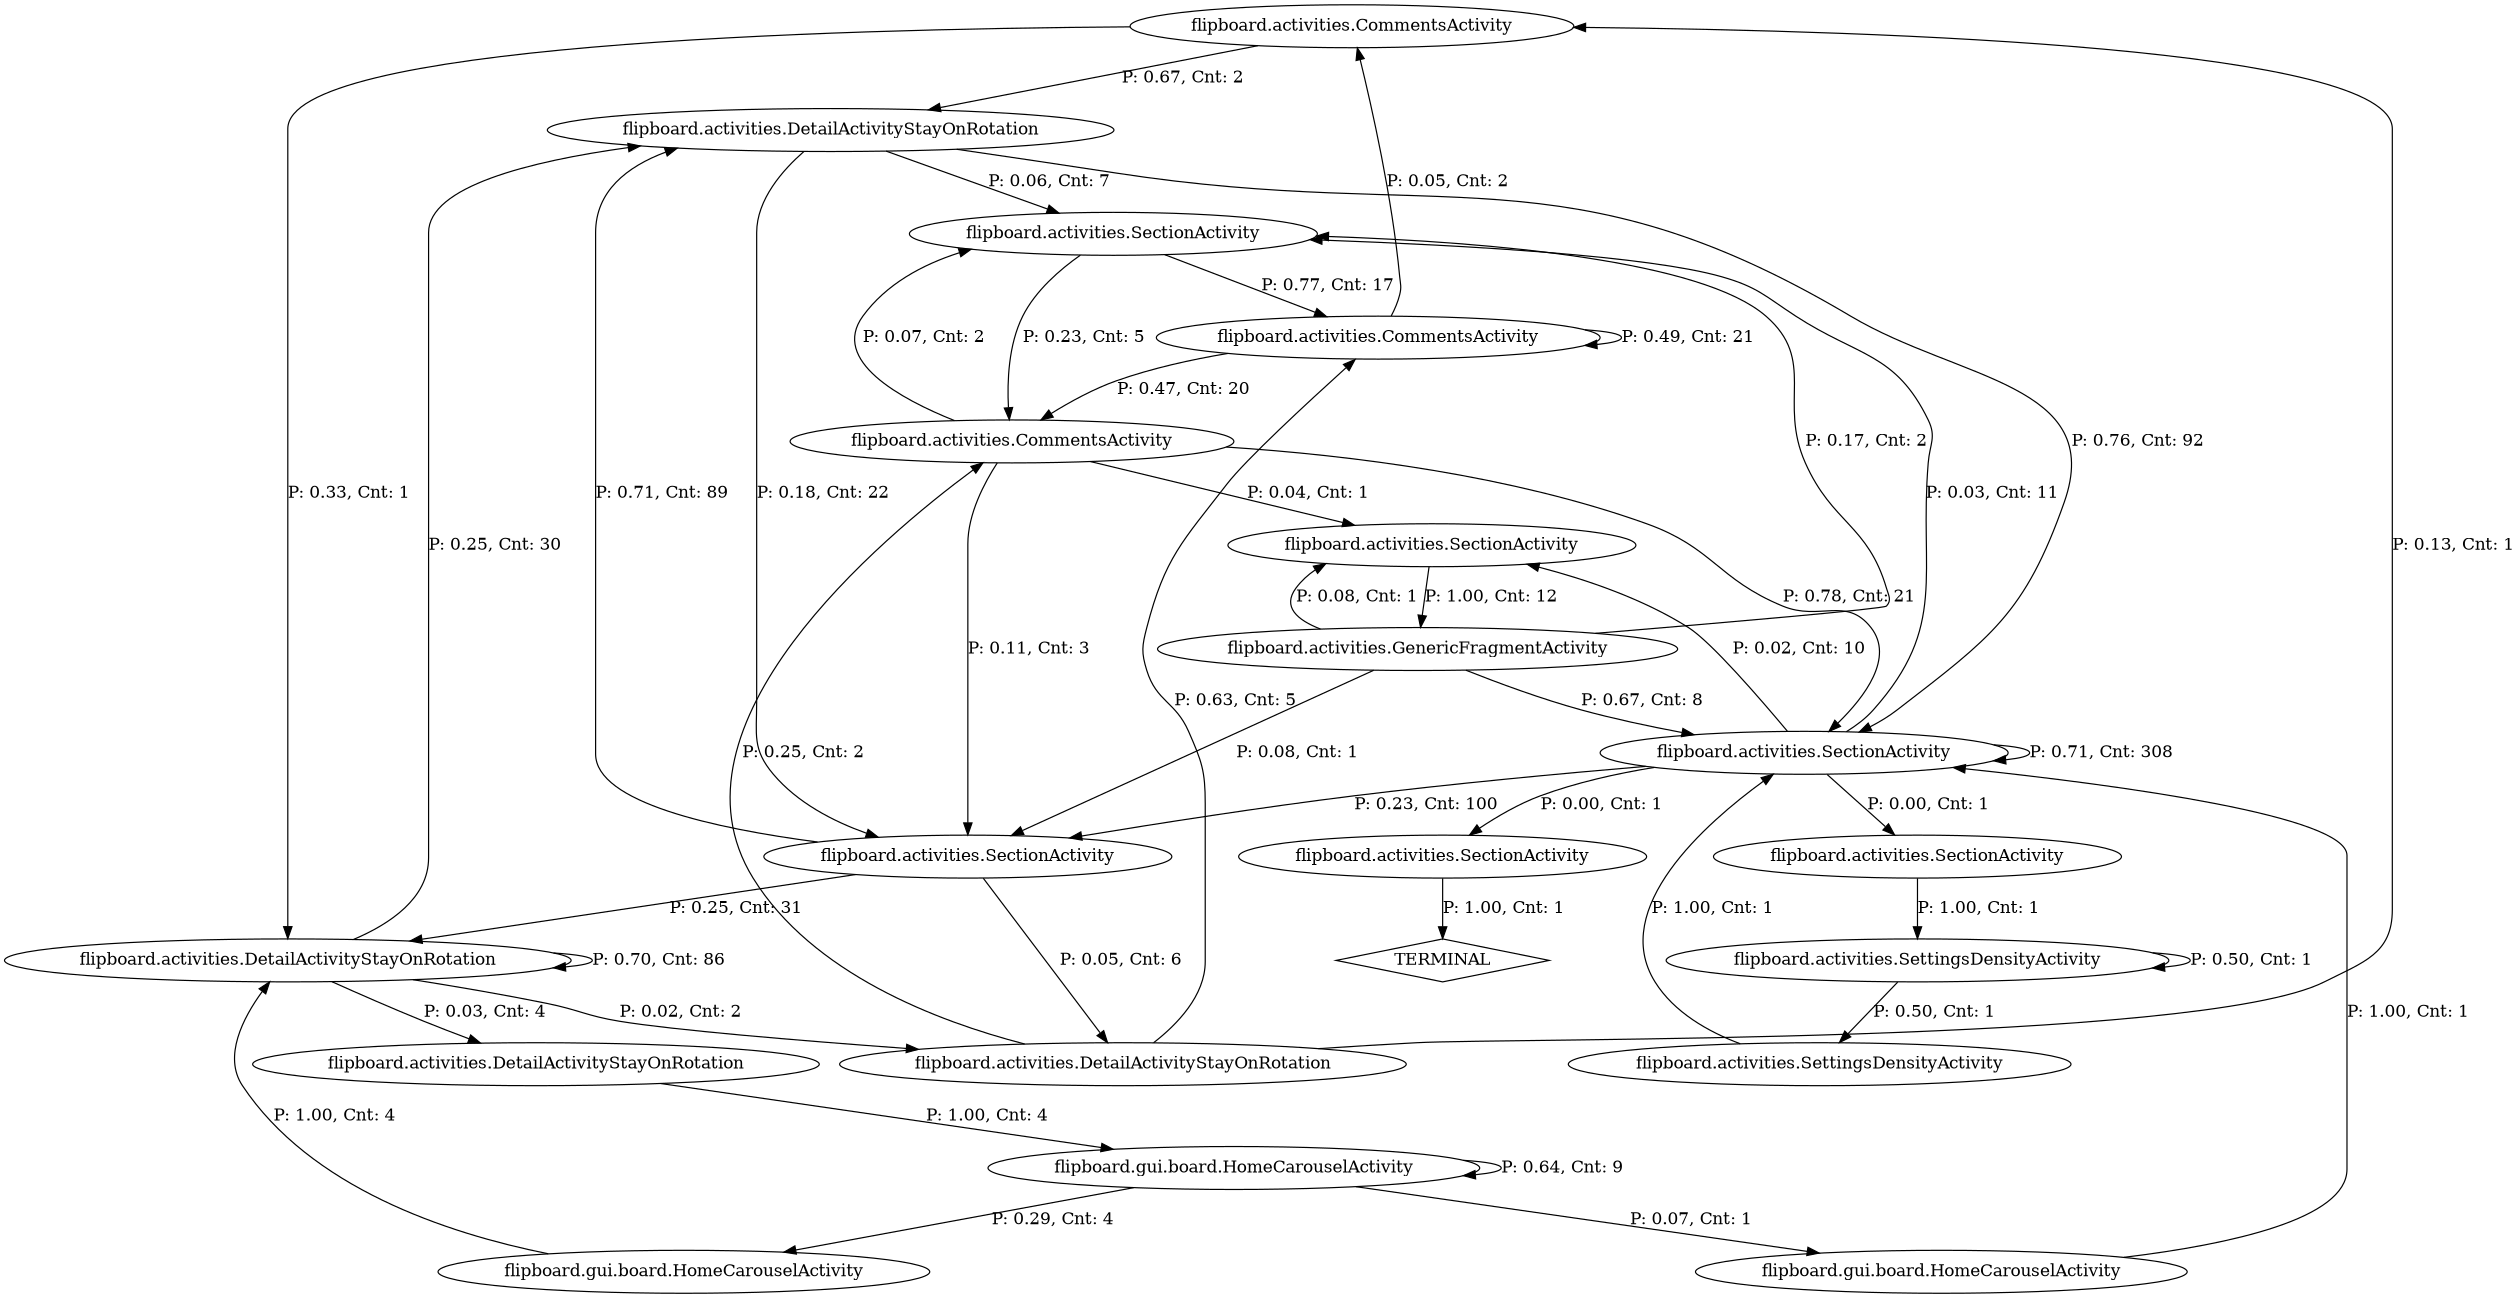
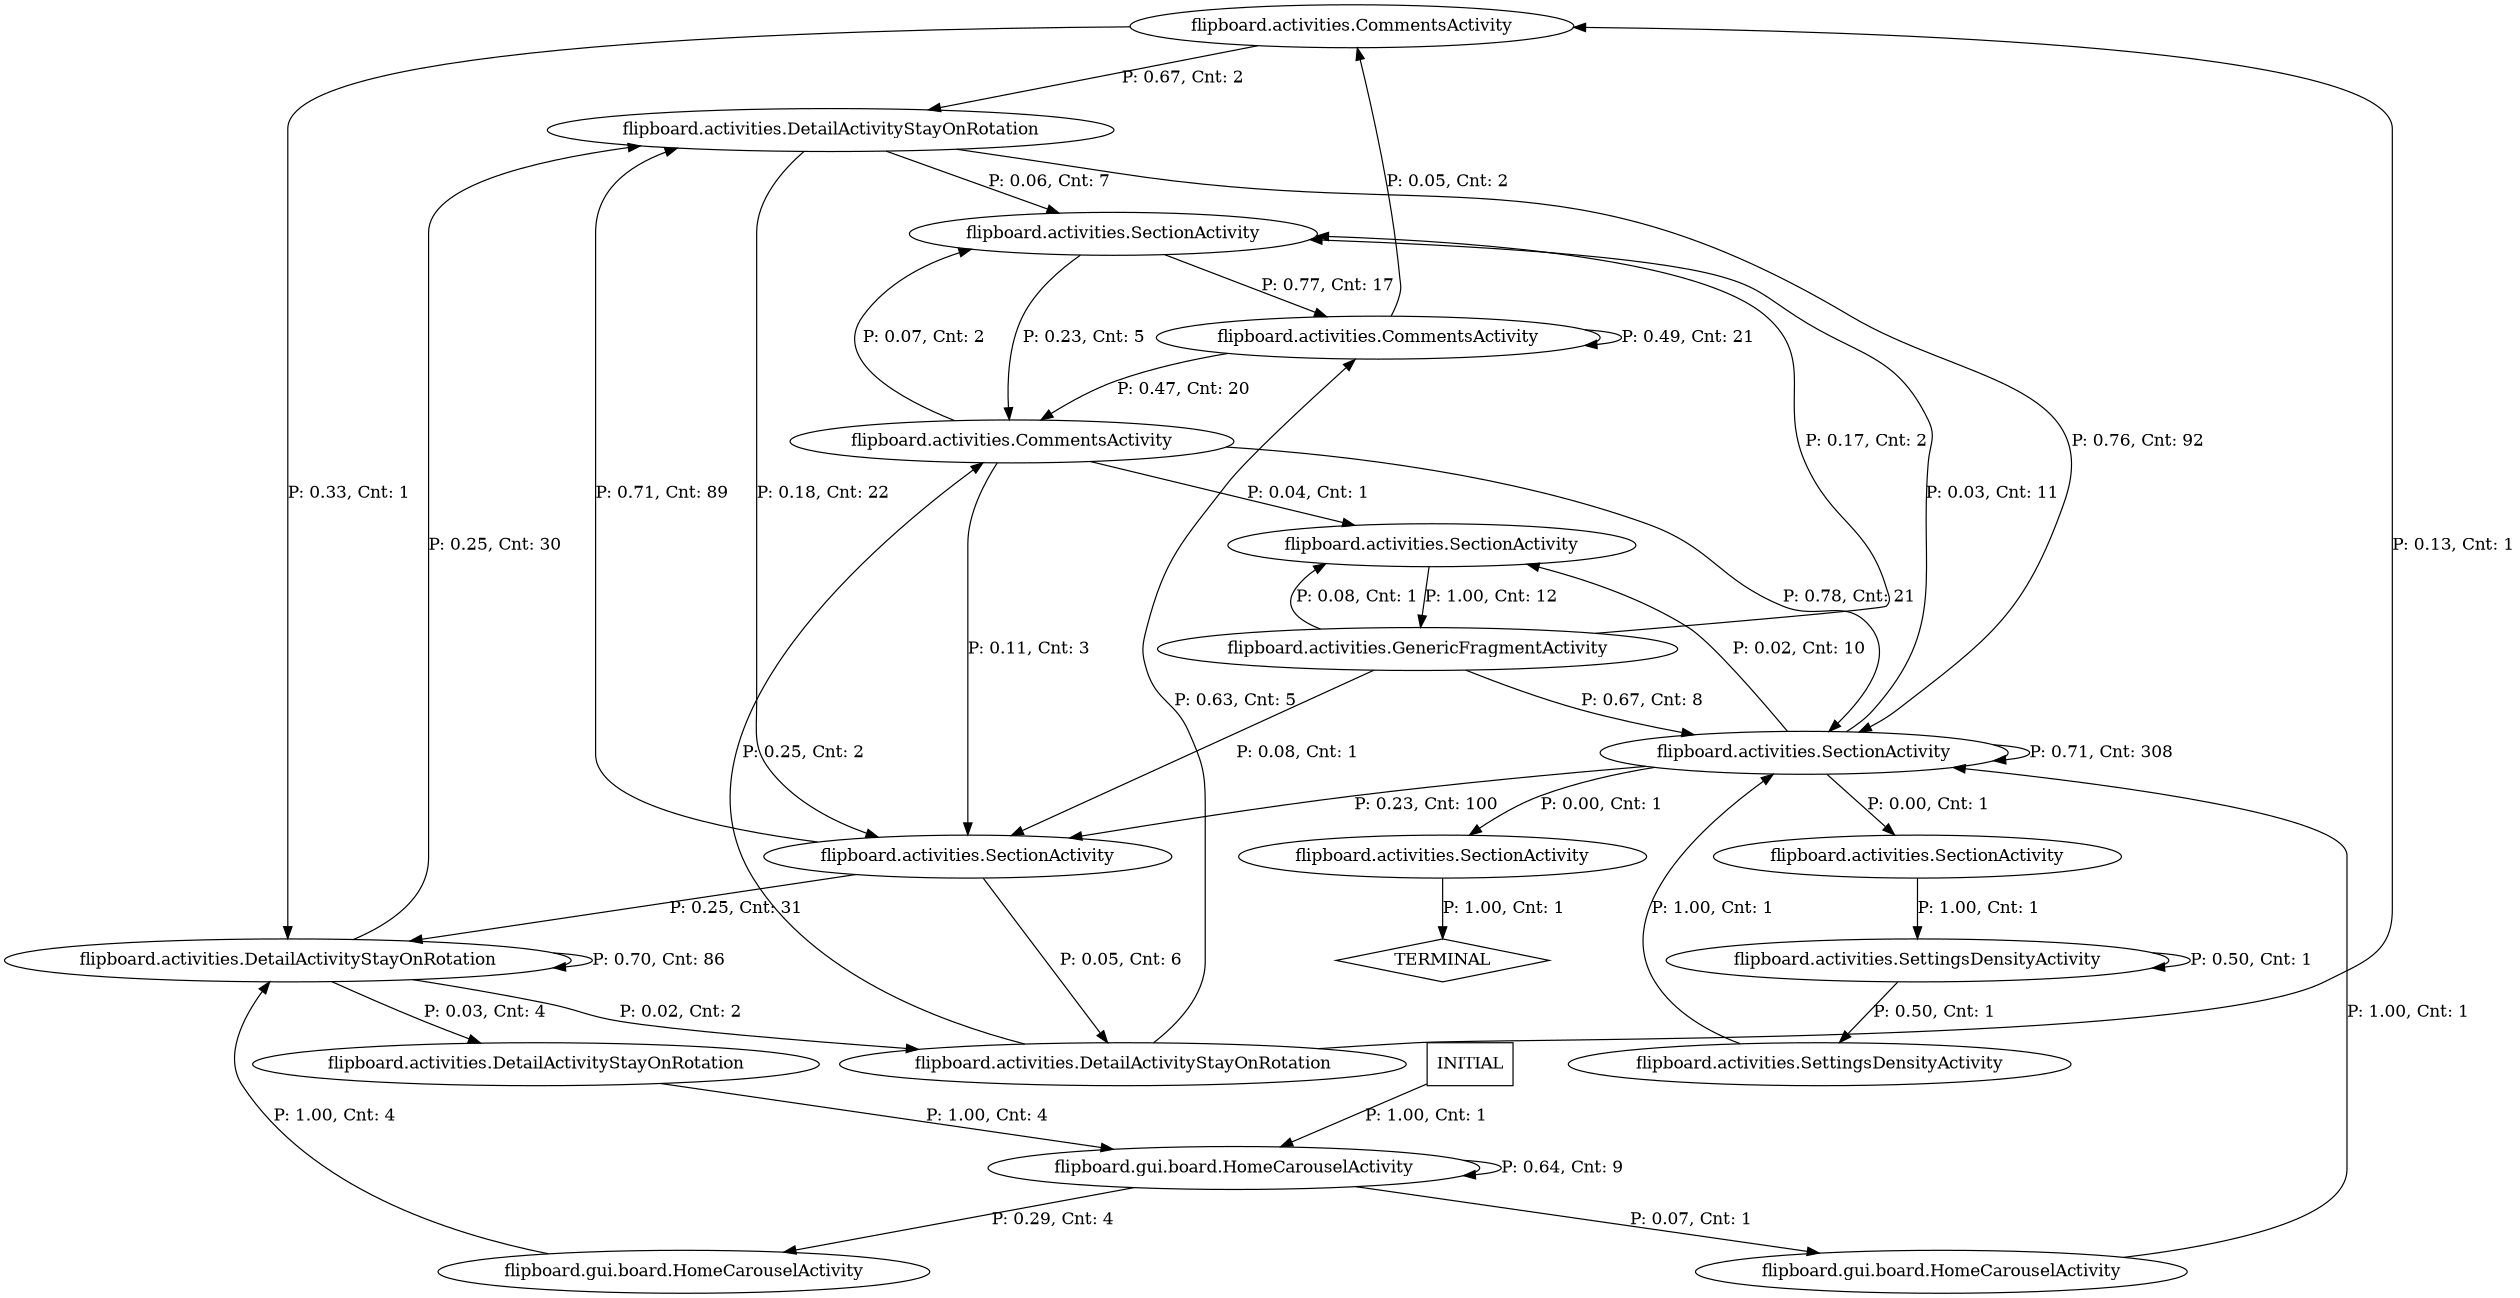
node "INITIAL": added
